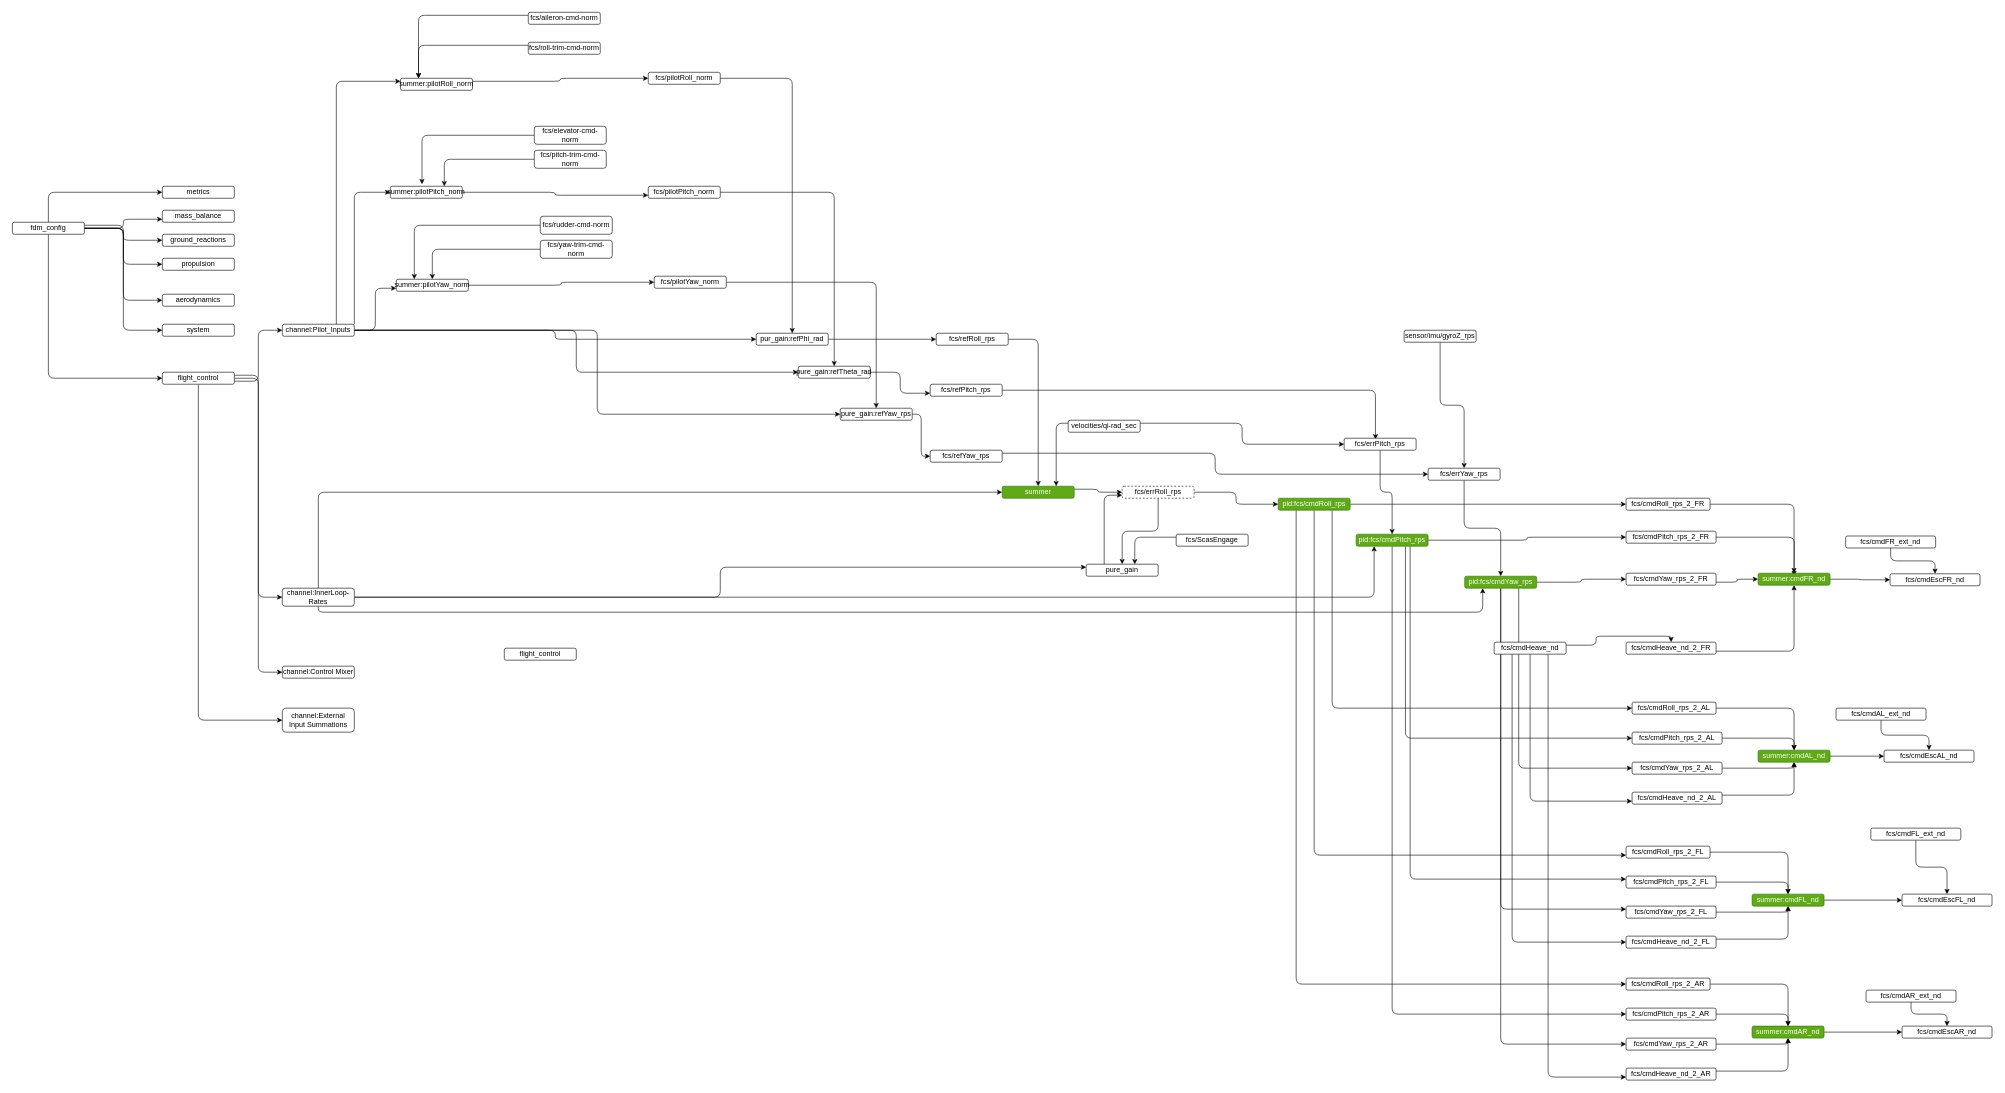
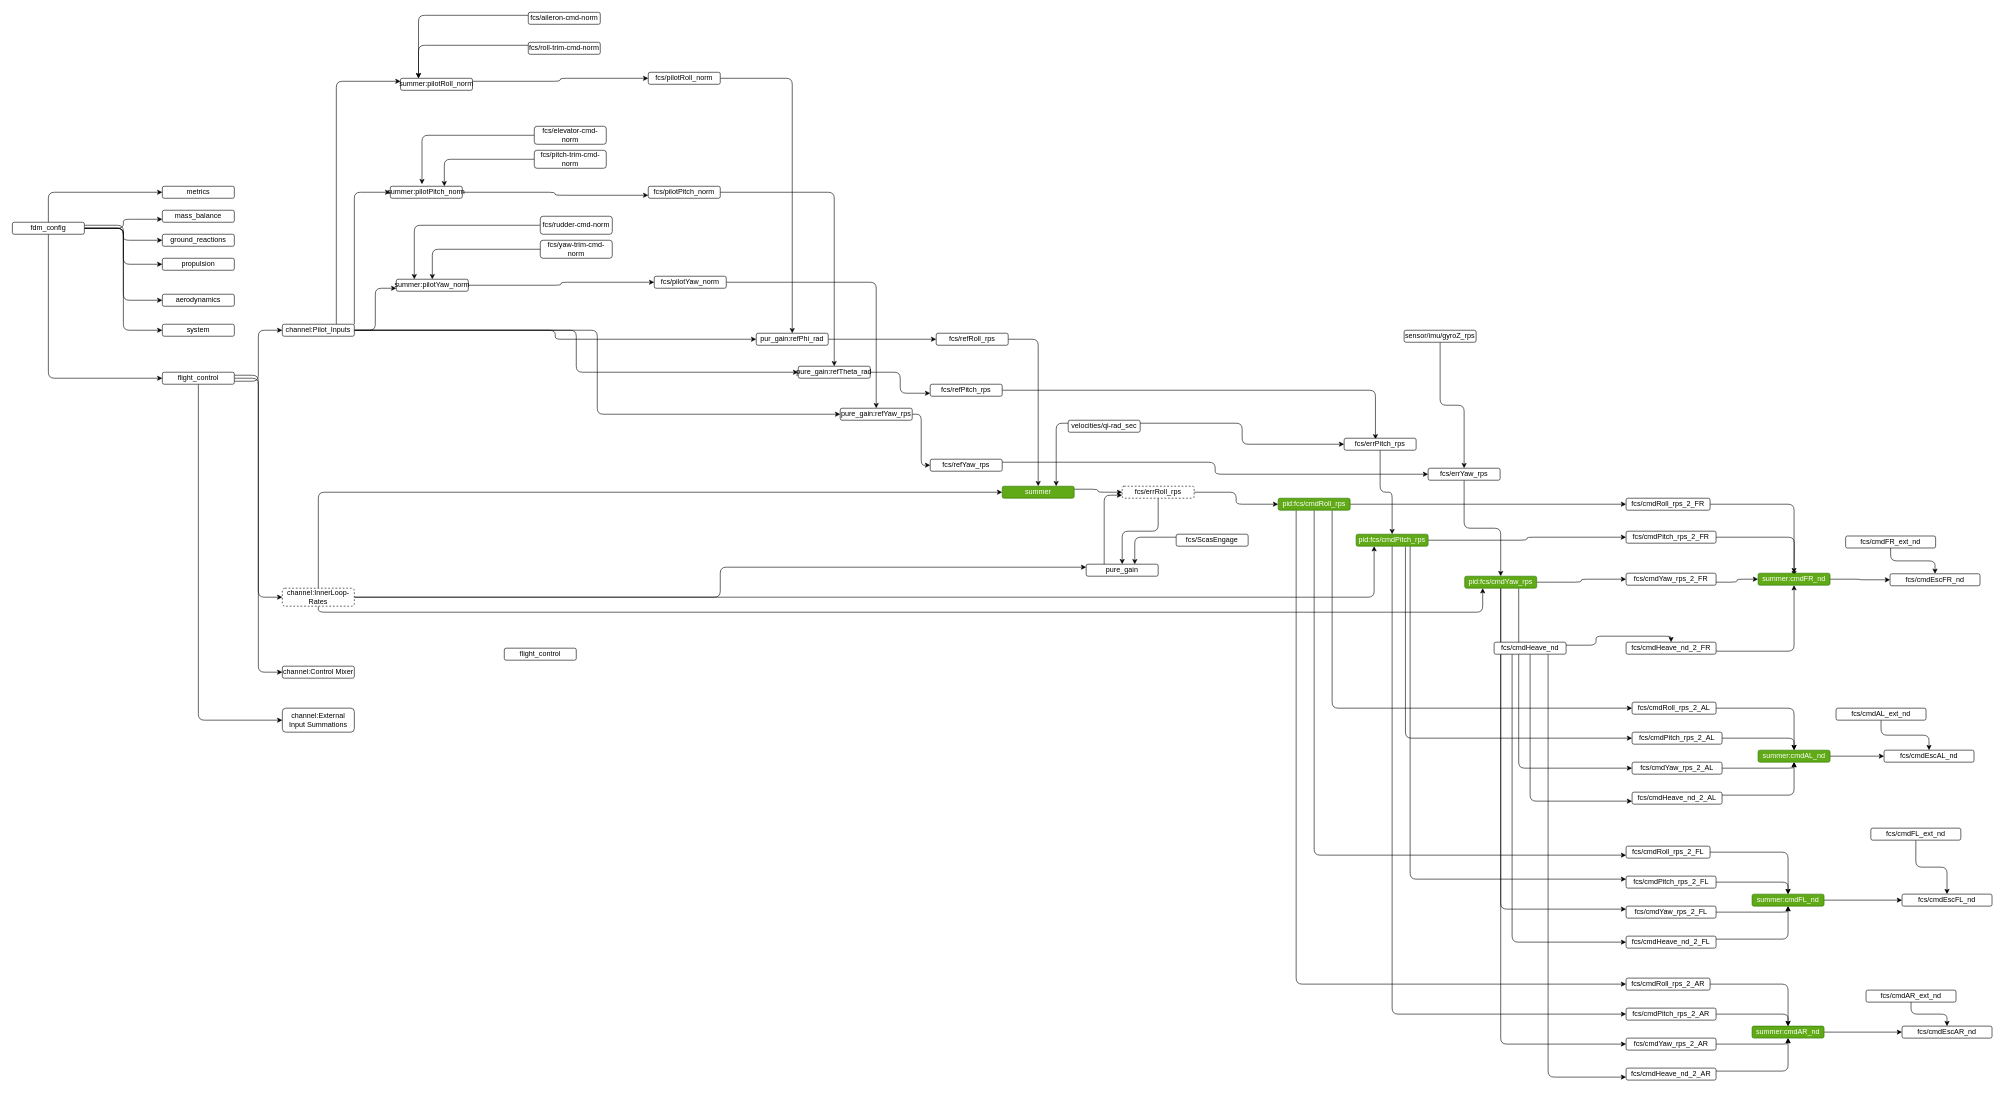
node "fcs/refYaw_rps": moved (966, 456) -> (966, 465)
node "channel:InnerLoop-Rates": style solid -> dashed
